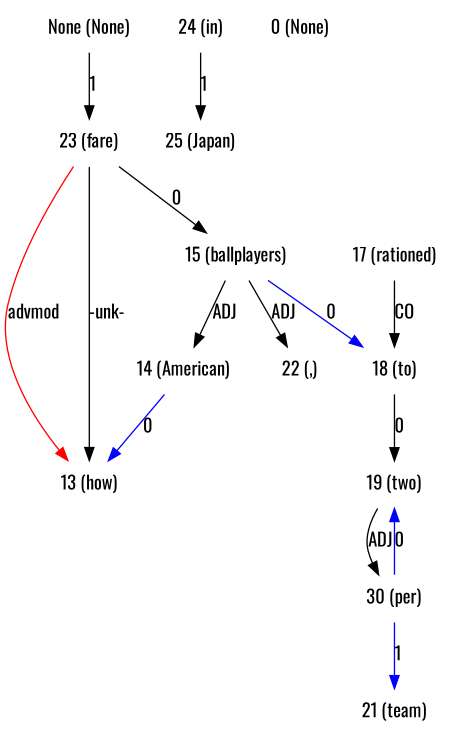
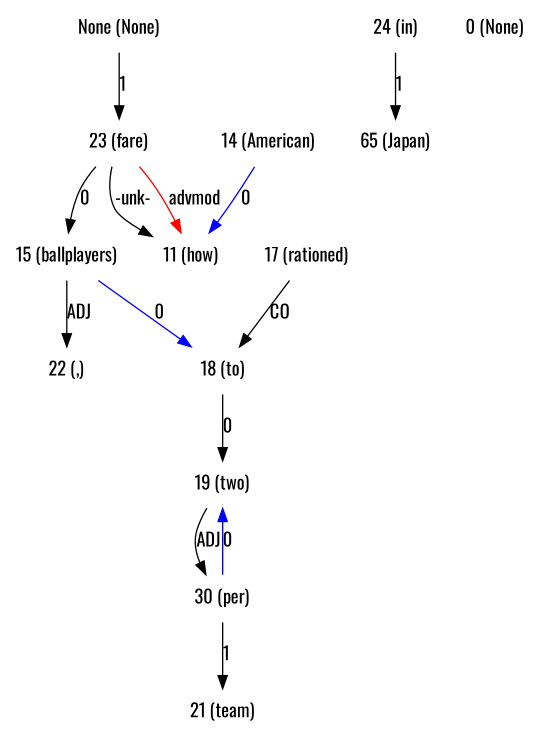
node "25 (Japan)": label "25 (Japan)" -> "65 (Japan)"
edge "15 (ballplayers)" -> "14 (American)": removed, label "ADJ"
node "13 (how)": label "13 (how)" -> "11 (how)"
edge "30 (per)" -> "21 (team)": color blue -> black
